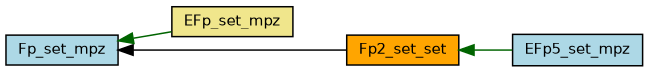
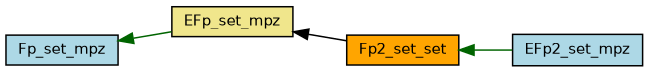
edge "Fp2_set_set" -> "Fp_set_mpz": now "Fp2_set_set" -> "EFp_set_mpz"
node "EFp5_set_mpz": label "EFp5_set_mpz" -> "EFp2_set_mpz"
